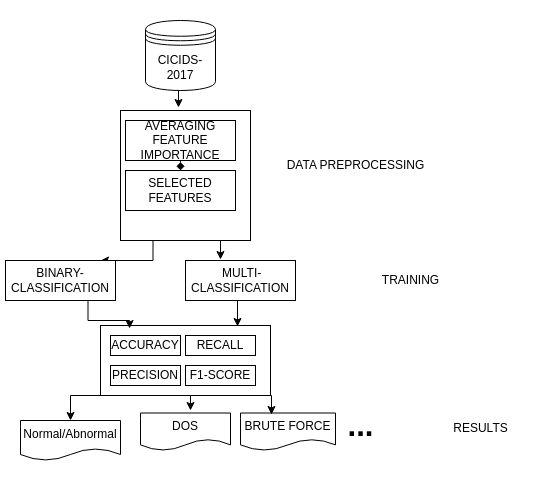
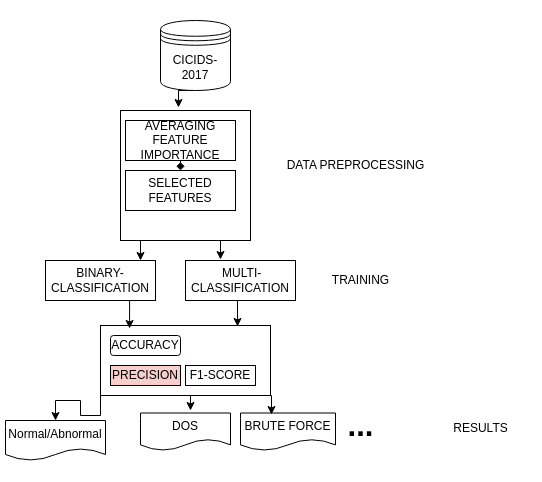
node "CICIDS-2017": moved (181, 56) -> (196, 56)
node "BINARY-CLASSIFICATION": moved (61, 281) -> (101, 281)
node "TRAINING": moved (411, 281) -> (361, 281)
node "ACCURACY": shape rectangle -> rounded rectangle
node "RECALL": removed
node "PRECISION": fillcolor #ffffff -> #f8cecc
node "Normal/Abnormal": moved (71, 441) -> (56, 441)
